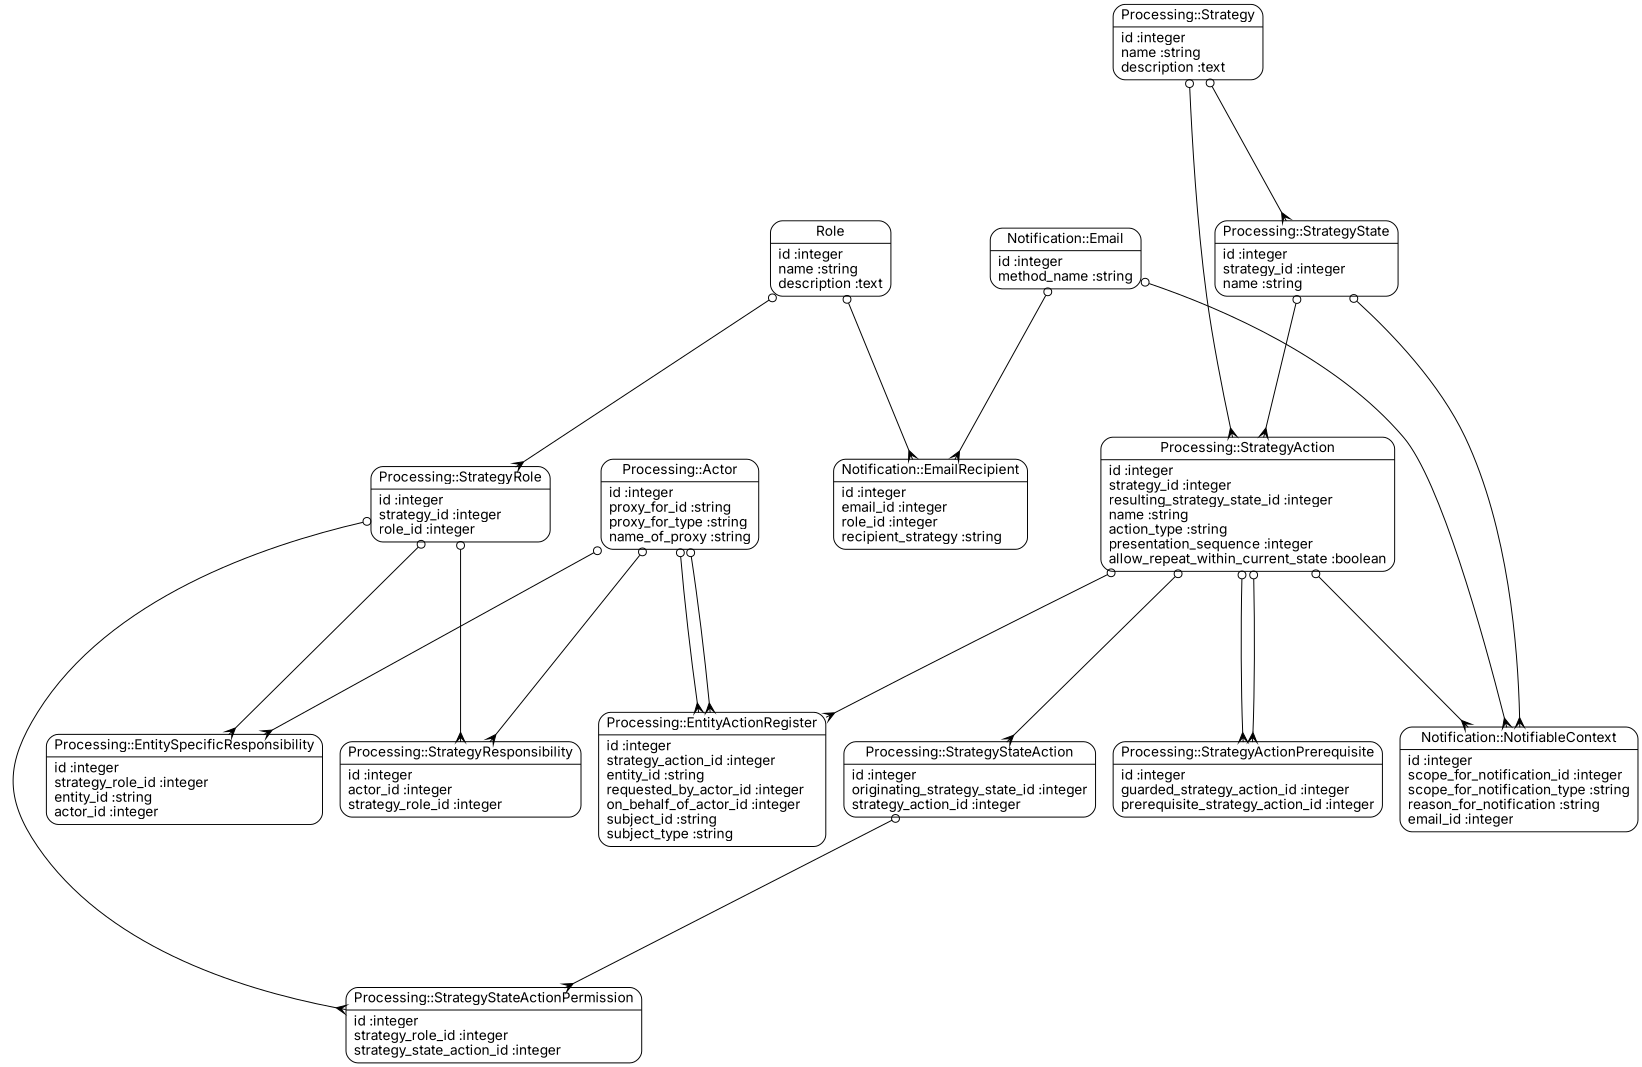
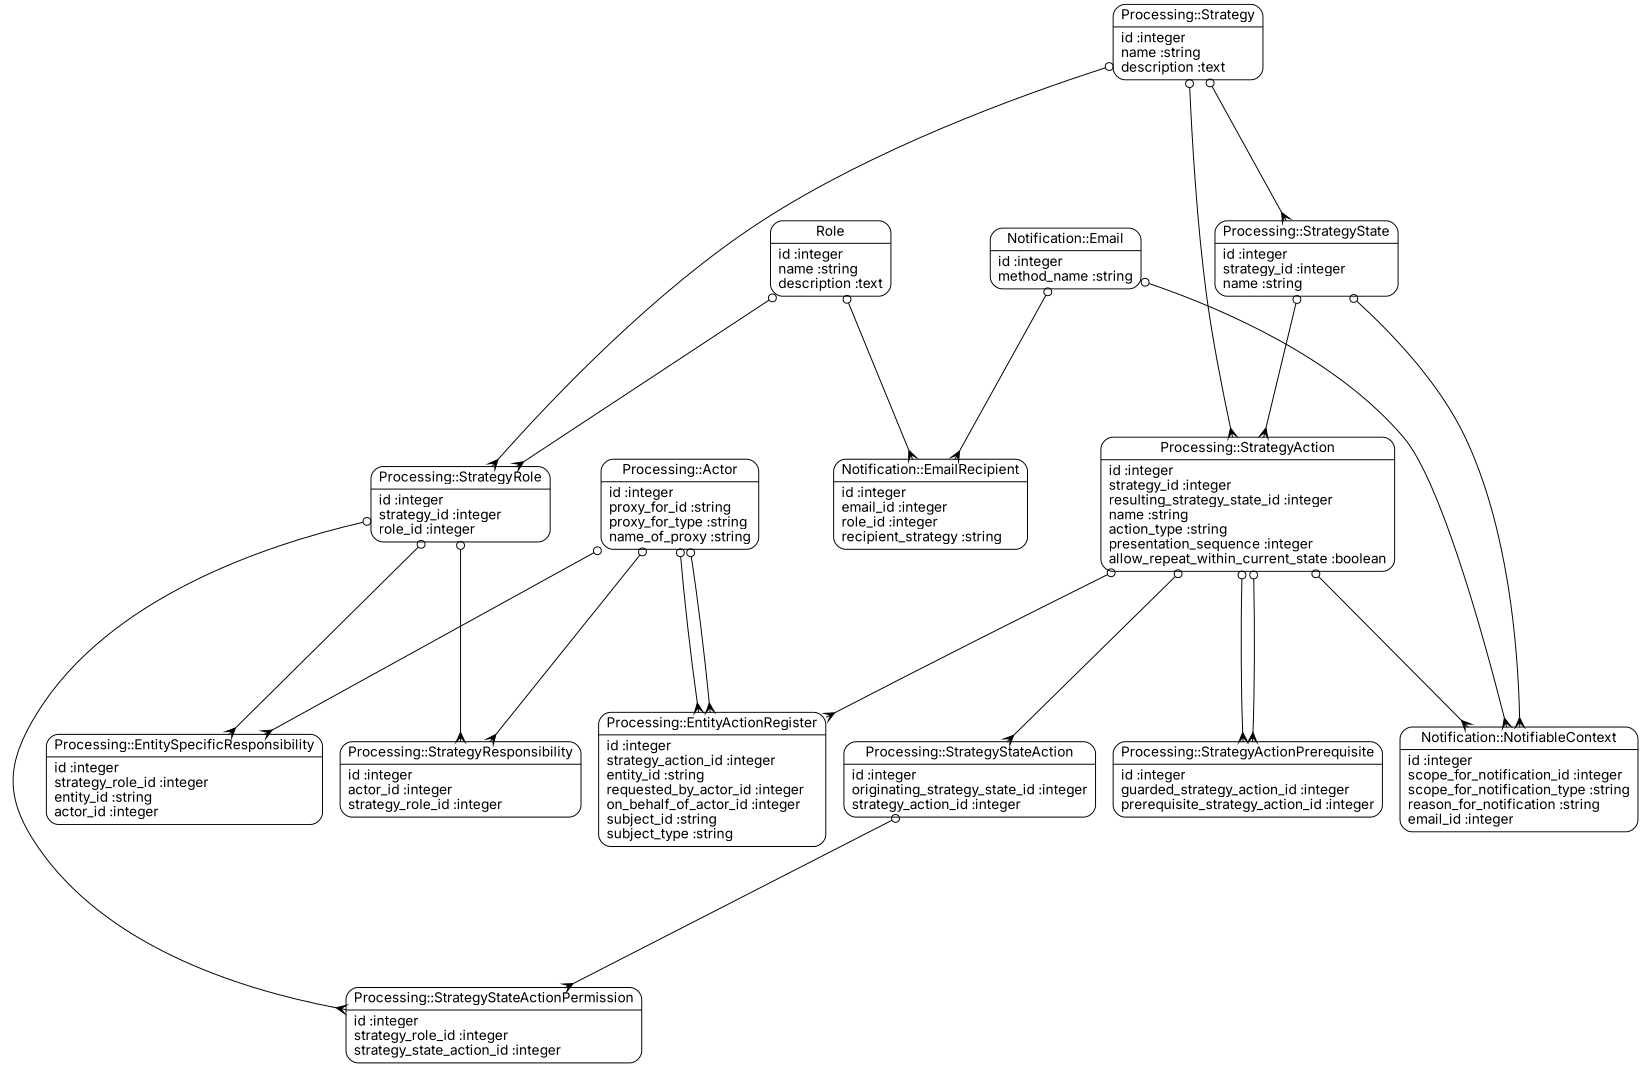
edge "Processing::Strategy" -- "Processing::StrategyRole": added
